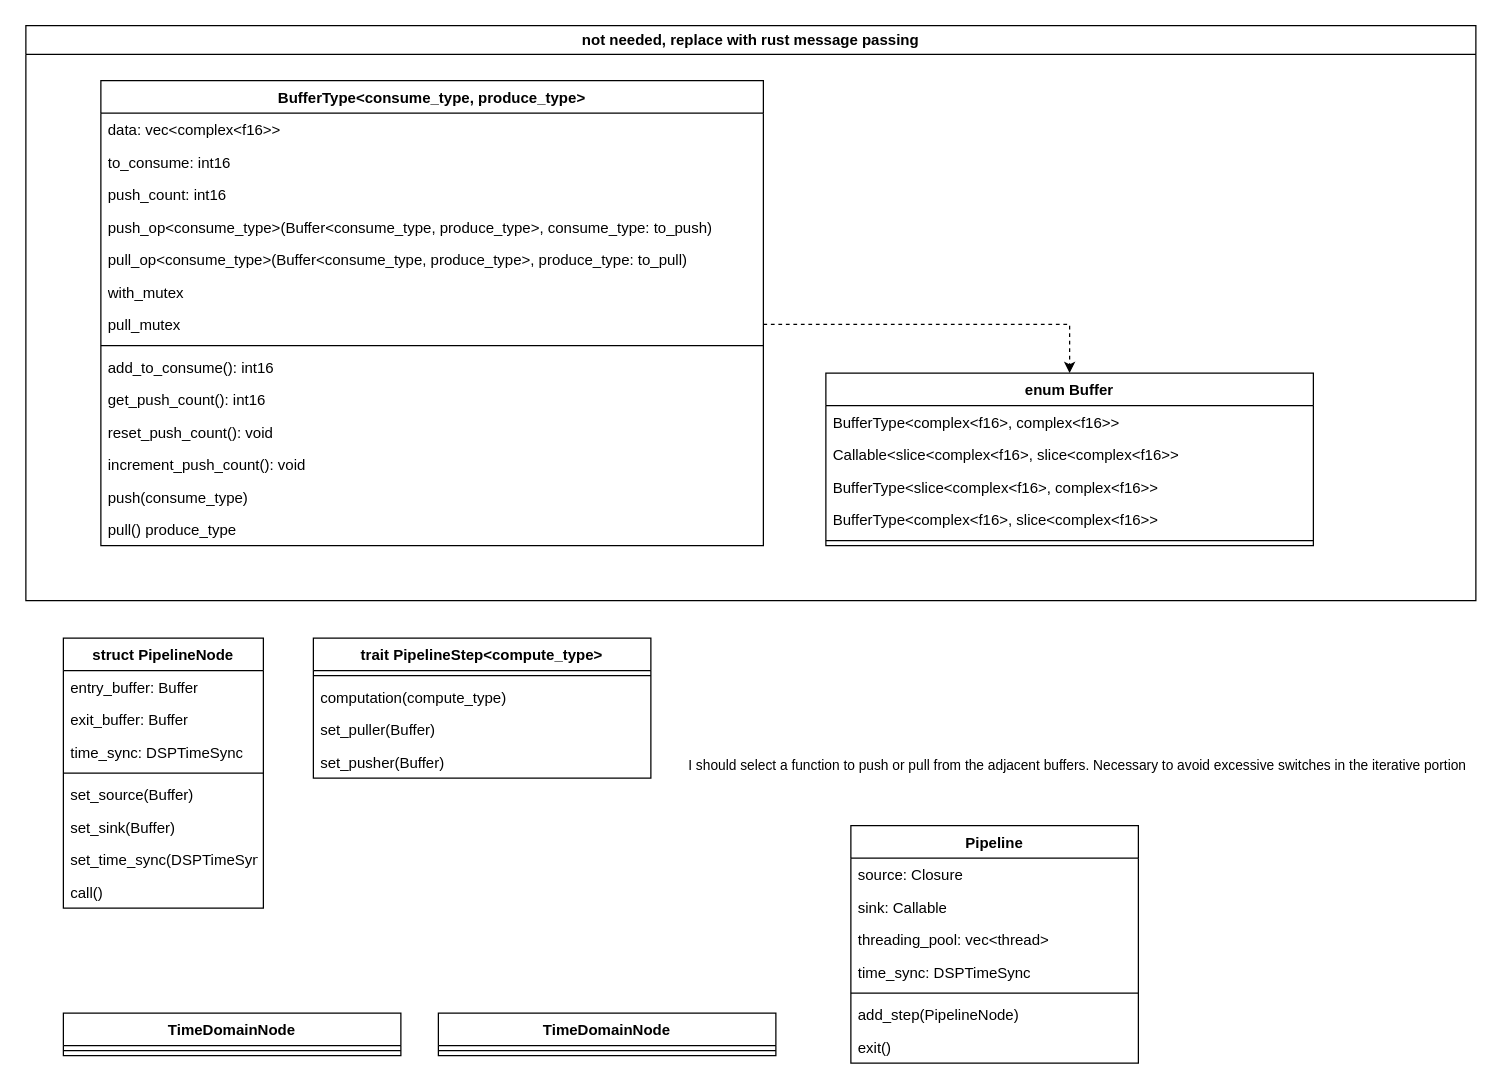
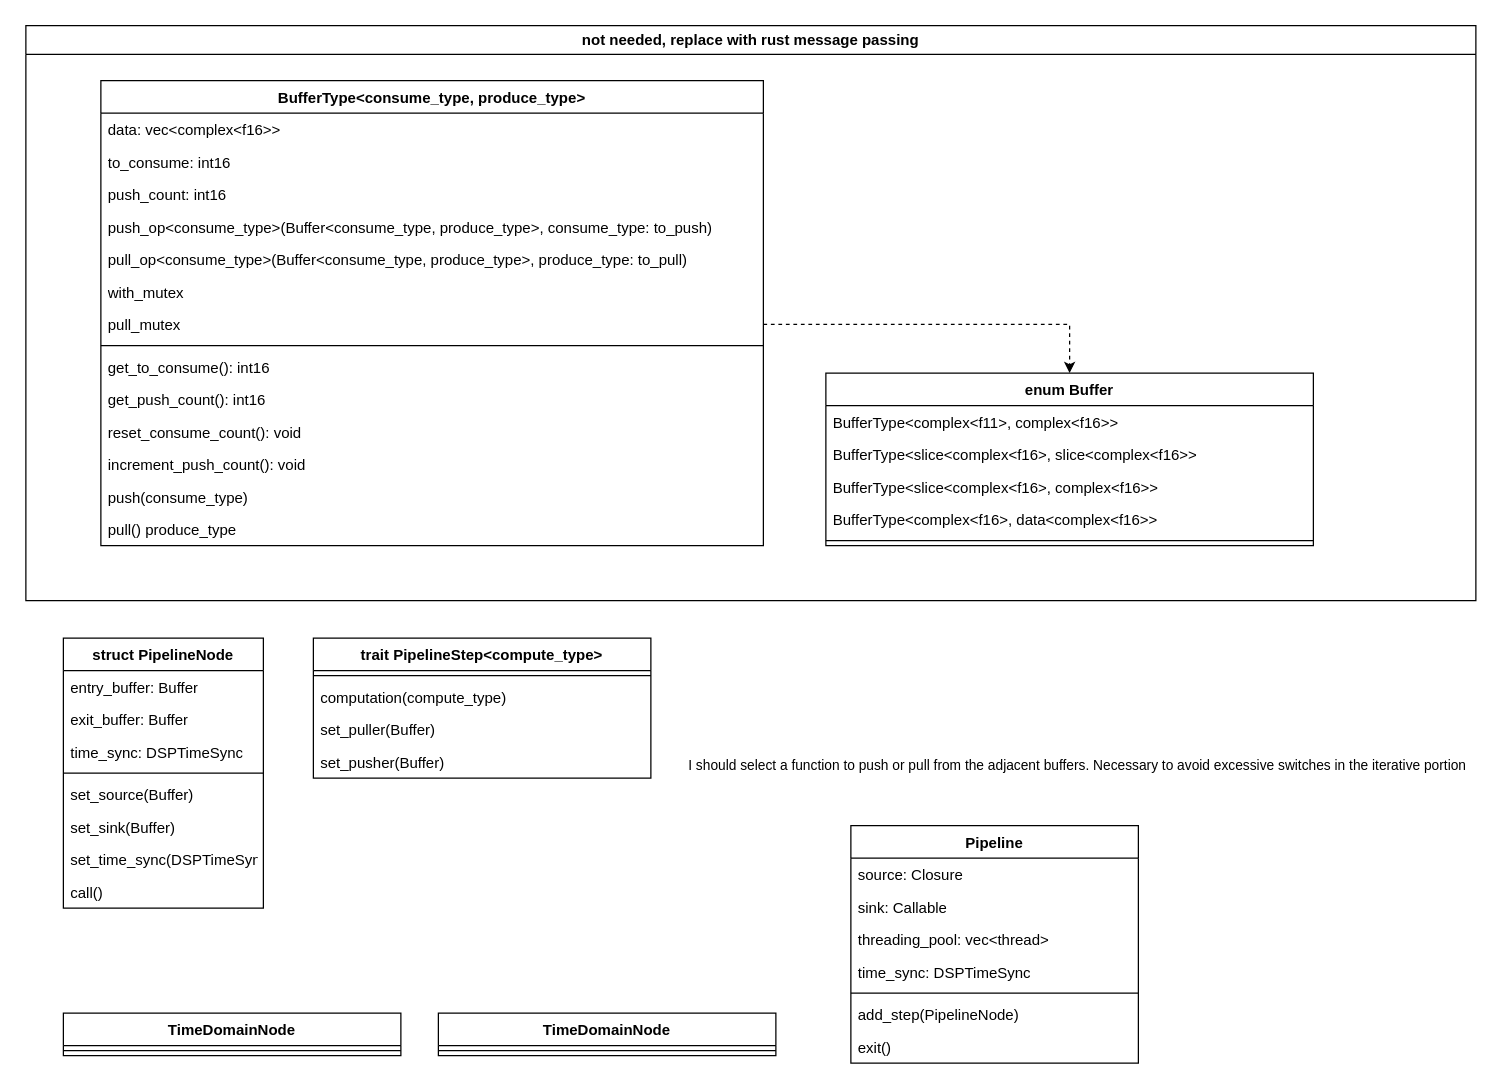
node "add_to_consume(): int16": label "add_to_consume(): int16" -> "get_to_consume(): int16"
node "BufferType<complex<f16>, complex<f16>>": label "BufferType<complex<f16>, complex<f16>>" -> "BufferType<complex<f11>, complex<f16>>"
node "reset_push_count(): void": label "reset_push_count(): void" -> "reset_consume_count(): void"
node "Callable<slice<complex<f16>, slice<complex<f16>>": label "Callable<slice<complex<f16>, slice<complex<f16>>" -> "BufferType<slice<complex<f16>, slice<complex<f16>>"
node "BufferType<complex<f16>, slice<complex<f16>>": label "BufferType<complex<f16>, slice<complex<f16>>" -> "BufferType<complex<f16>, data<complex<f16>>"
